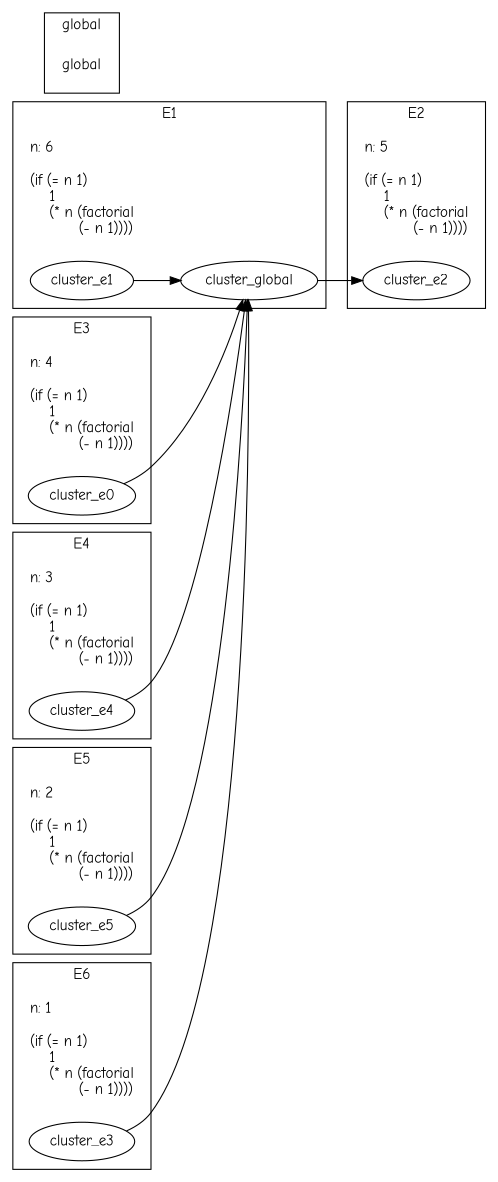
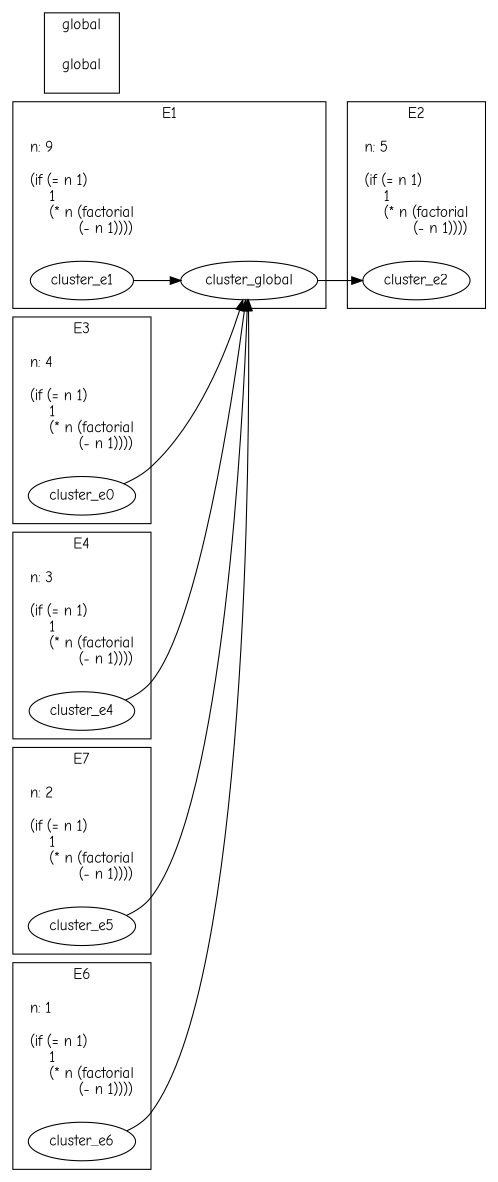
node "n: 6 (if (= n 1) 1 (* n (factorial (- n 1))))": label "n: 6 (if (= n 1) 1 (* n (factorial (- n 1))))" -> "n: 9 (if (= n 1) 1 (* n (factorial (- n 1))))"
cluster "E5": label "E5" -> "E7"
node "cluster_e3": label "cluster_e3" -> "cluster_e6"
